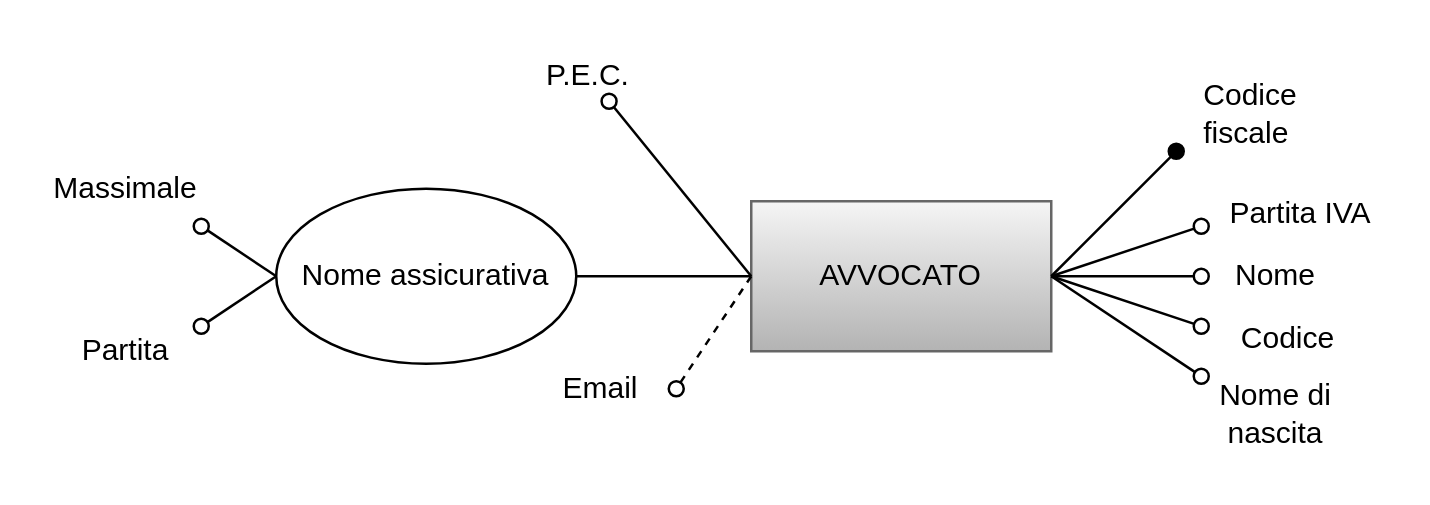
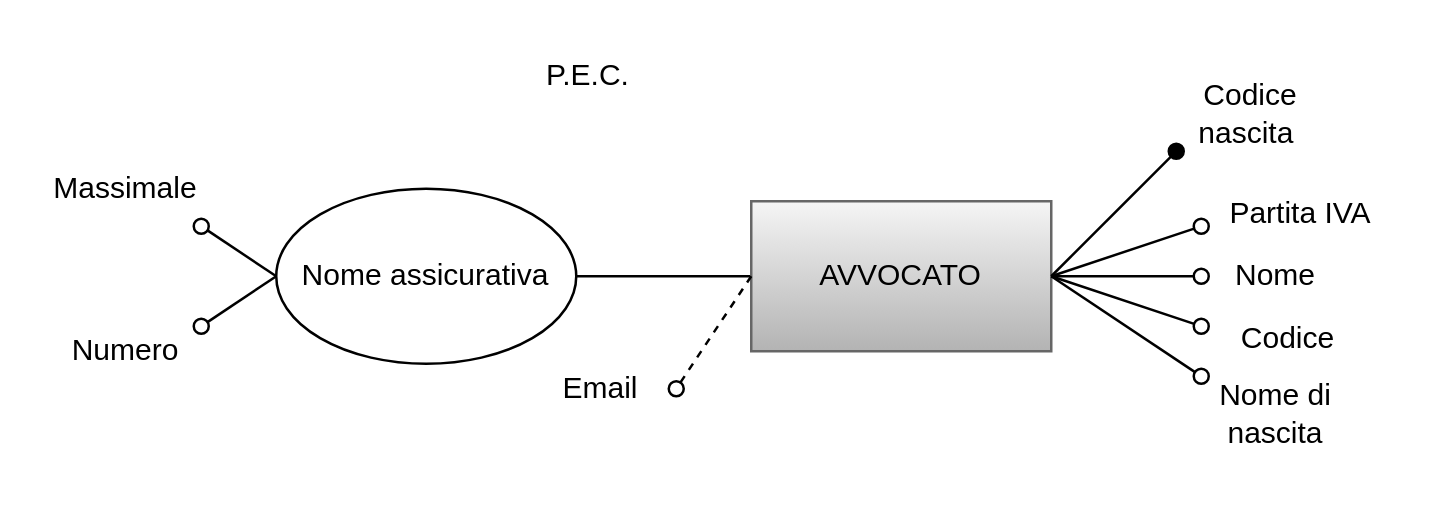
node "Codice fiscale": label "Codice fiscale" -> "Codice nascita"
edge "AVVOCATO" -> "P.E.C.": removed
node "Partita": label "Partita" -> "Numero"
